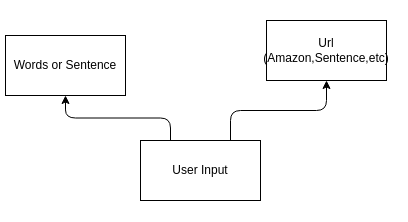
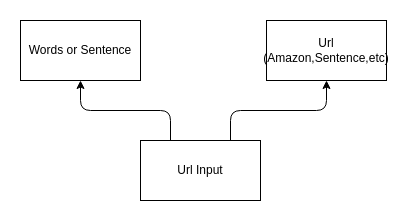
node "Words or Sentence": moved (66, 66) -> (81, 51)
node "User Input": label "User Input" -> "Url Input"
